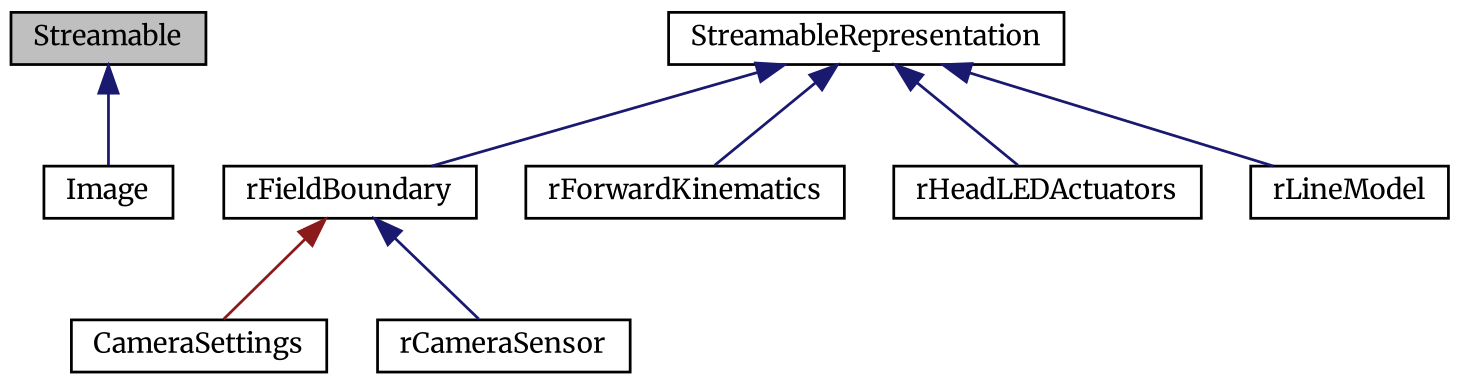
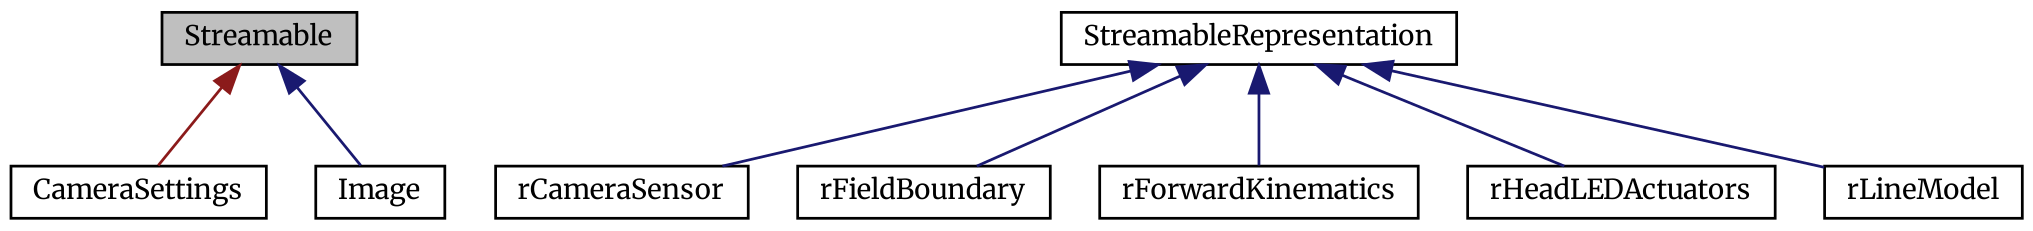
edge "CameraSettings" -> "rFieldBoundary": now "CameraSettings" -> "Streamable"
edge "rCameraSensor" -> "rFieldBoundary": now "rCameraSensor" -> "StreamableRepresentation"
